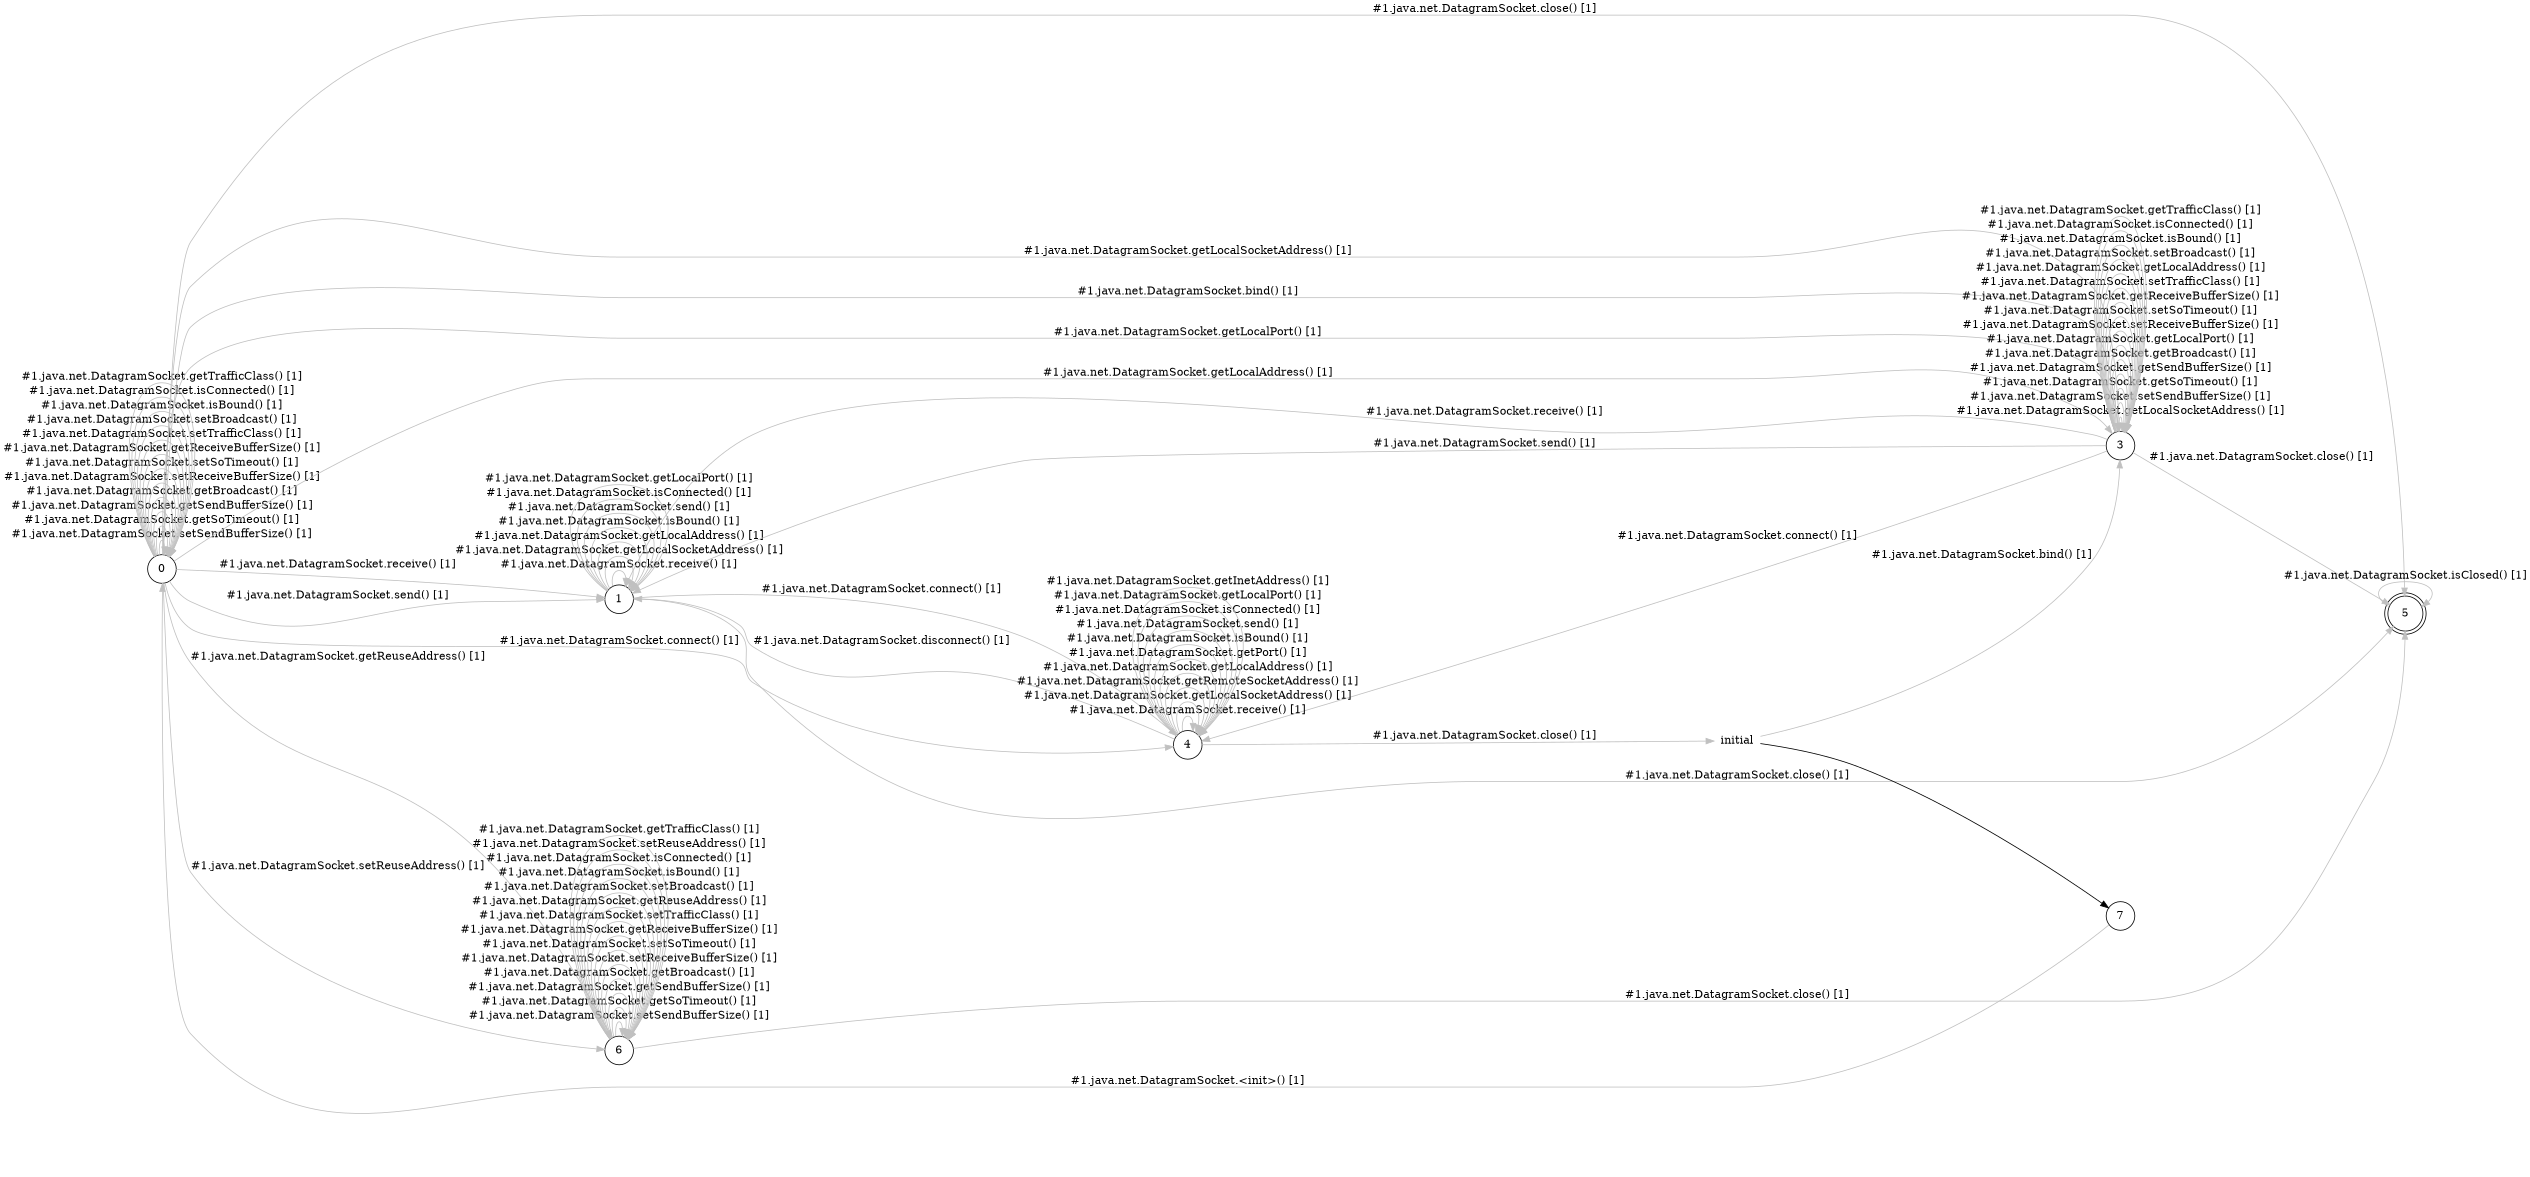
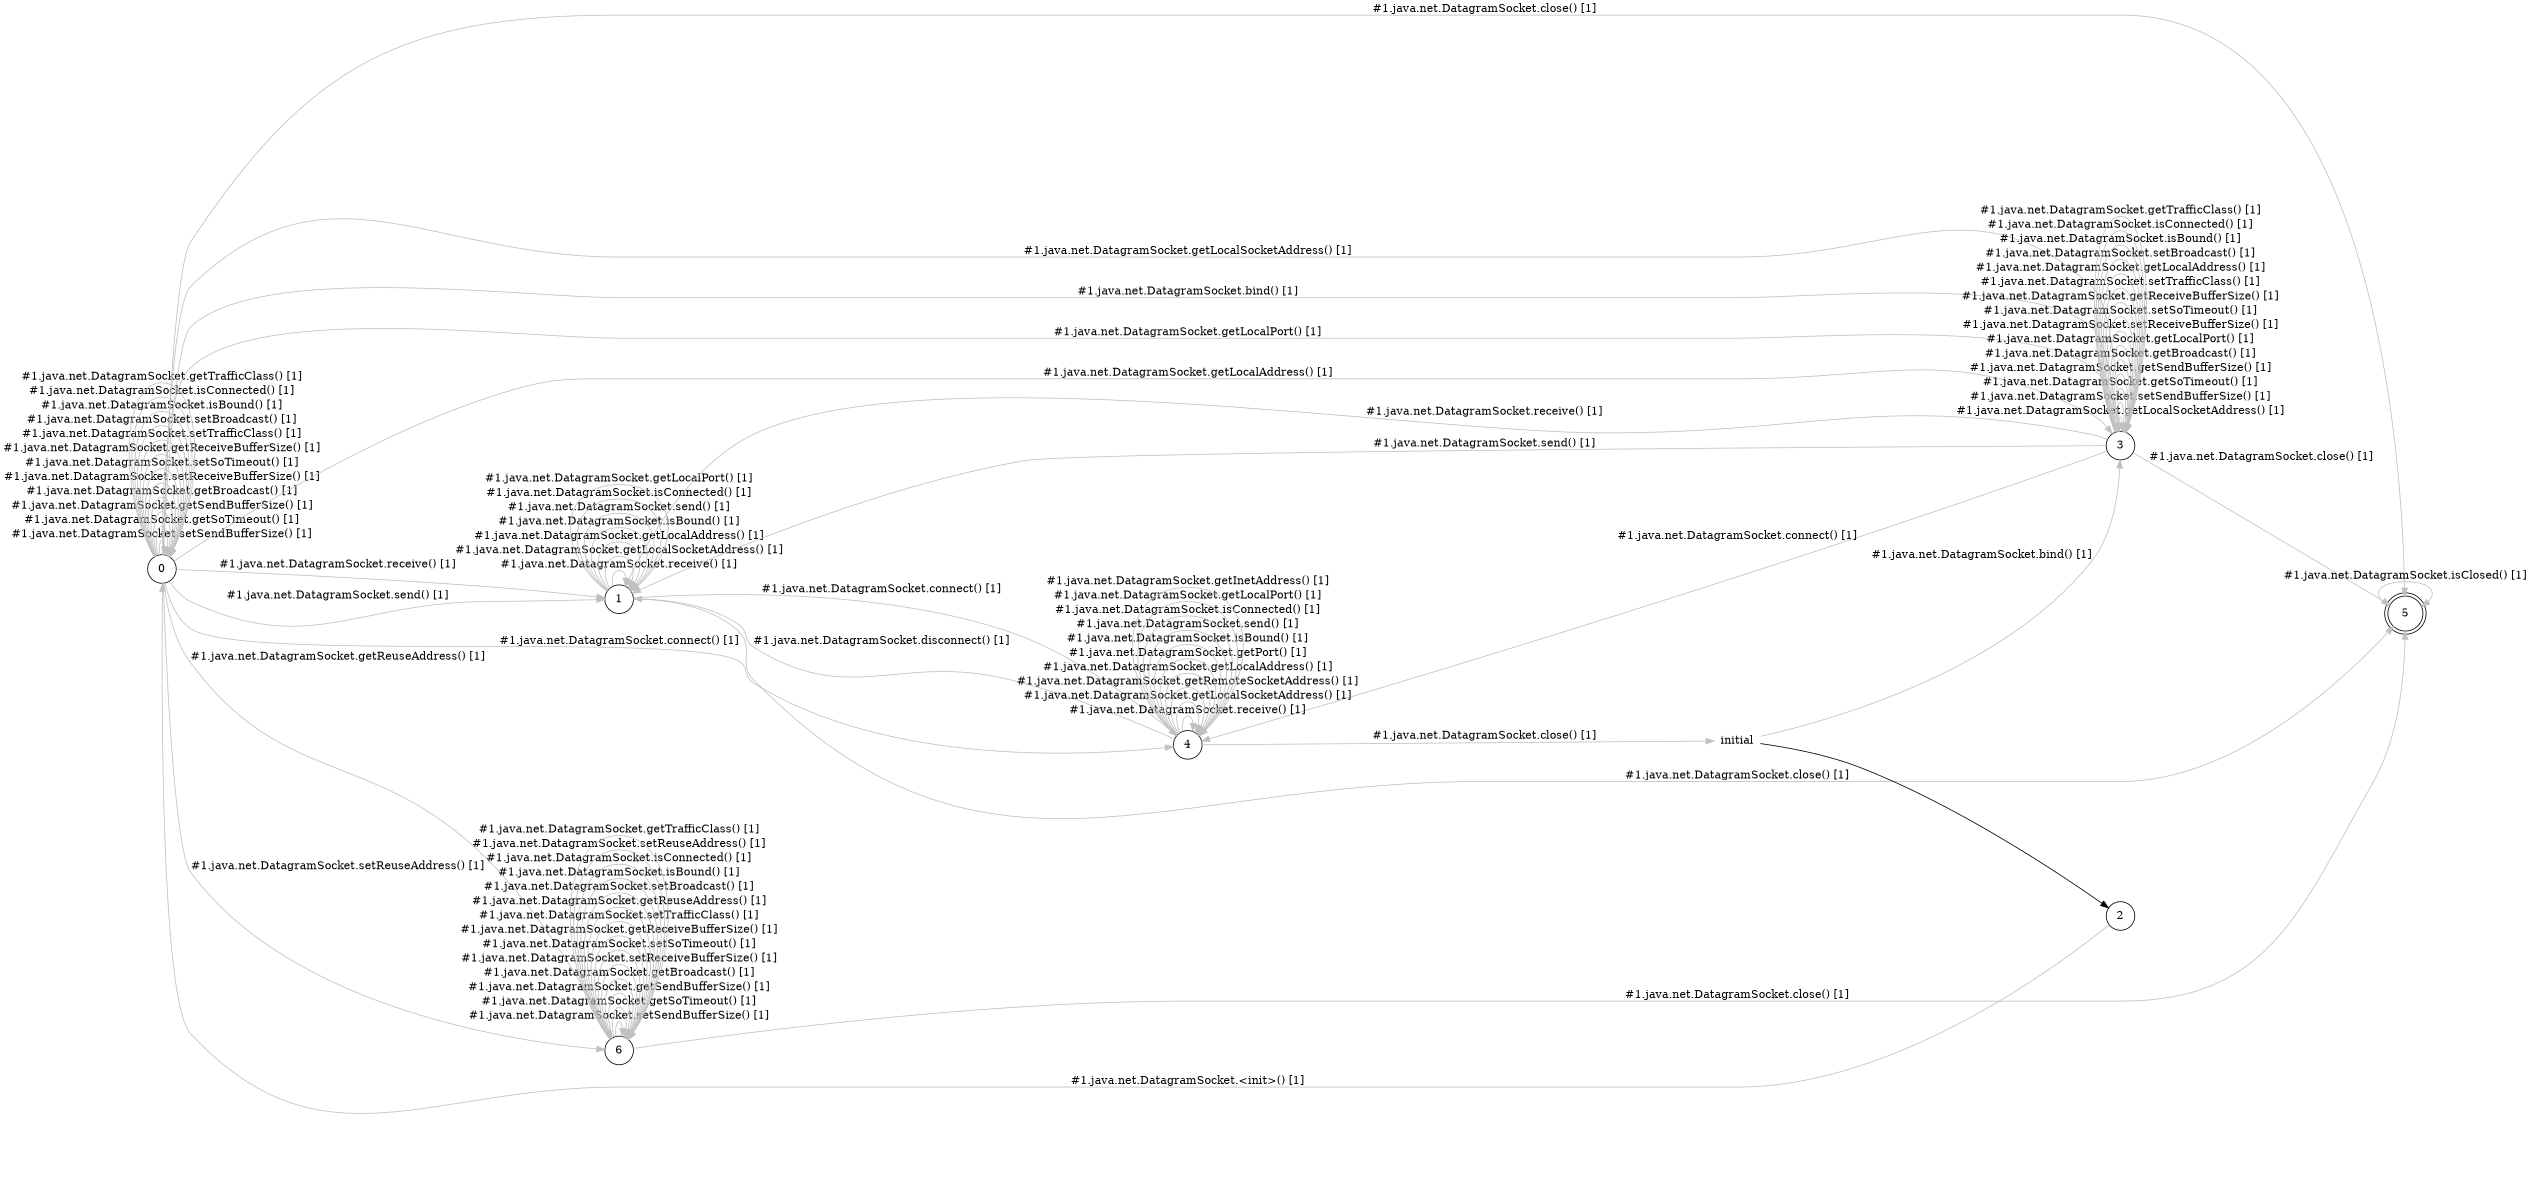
node "7": label "7" -> "2"
